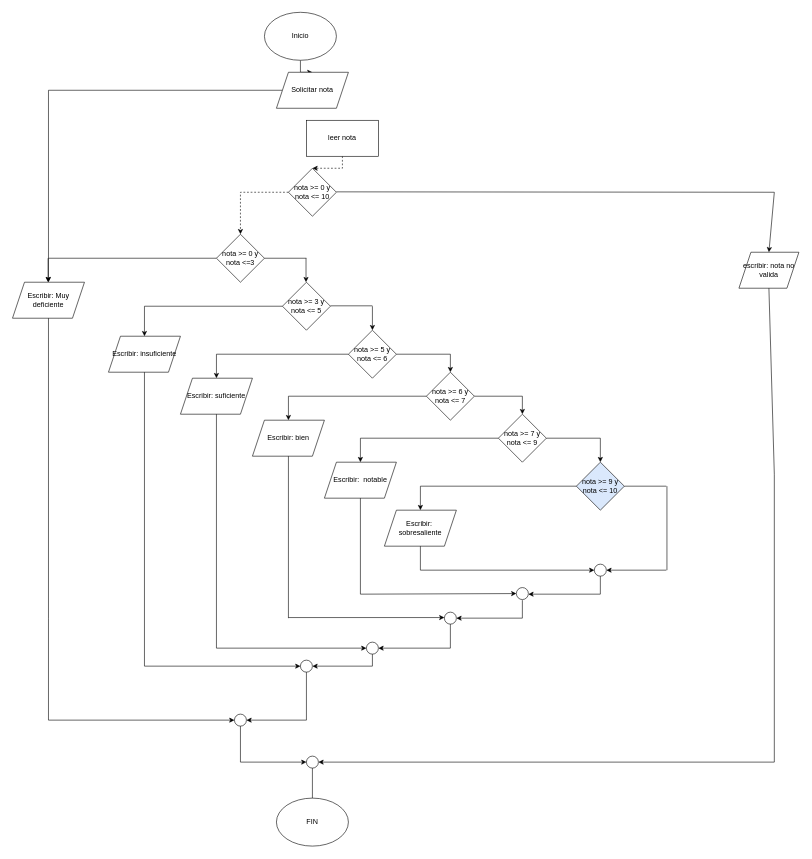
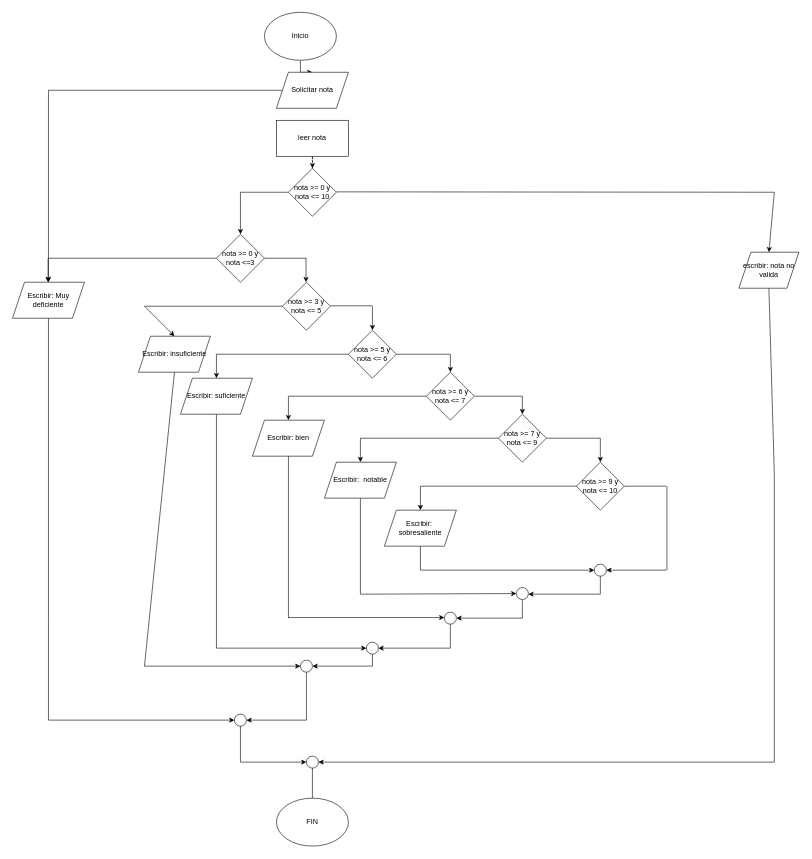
node "leer nota": moved (342, 138) -> (312, 138)
edge "nota >= 0 y nota <= 10" -> "nota >= 0 y nota <=3": style dashed -> solid
node "Escribir: insuficiente": moved (144, 354) -> (174, 354)
node "nota >= 9 y nota <= 10": fillcolor #dae8fc -> #ffffff
